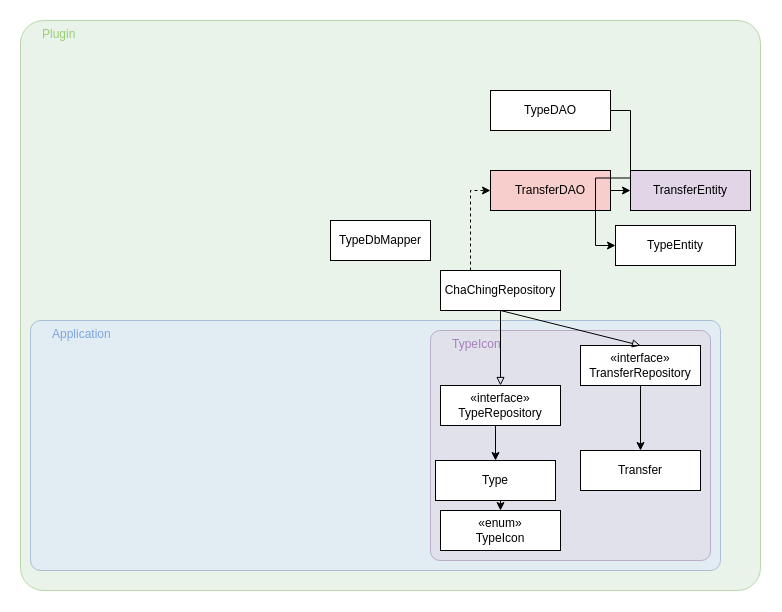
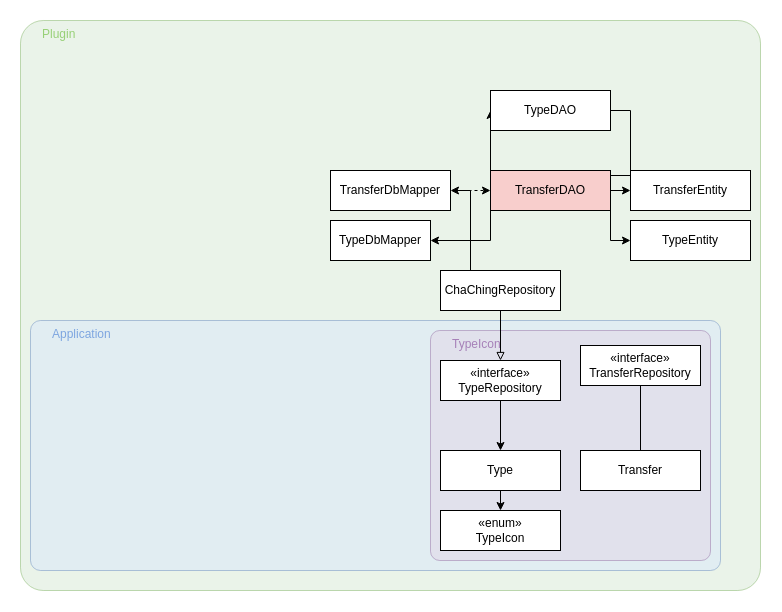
node "TransferDbMapper": added
edge "ChaChingRepository" -> "TransferDbMapper": added
node "TransferEntity": fillcolor #e1d5e7 -> #ffffff
edge "ChaChingRepository" -> "TypeDAO": added
edge "ChaChingRepository" -> "TypeDbMapper": added
node "TypeEntity": moved (676, 246) -> (691, 241)
edge "ChaChingRepository" -> "«interface» TransferRepository": removed
node "«interface» TypeRepository": moved (501, 406) -> (501, 381)
edge "«interface» TransferRepository" -> "Transfer": arrowhead classic -> none
node "Type": moved (496, 481) -> (501, 471)
